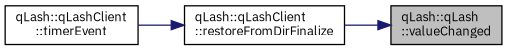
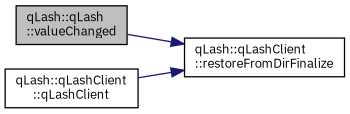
node "qLash::qLashClient ::timerEvent": label "qLash::qLashClient ::timerEvent" -> "qLash::qLashClient ::qLashClient"
edge "qLash::qLashClient ::restoreFromDirFinalize" -> "qLash::qLash ::valueChanged": reversed
